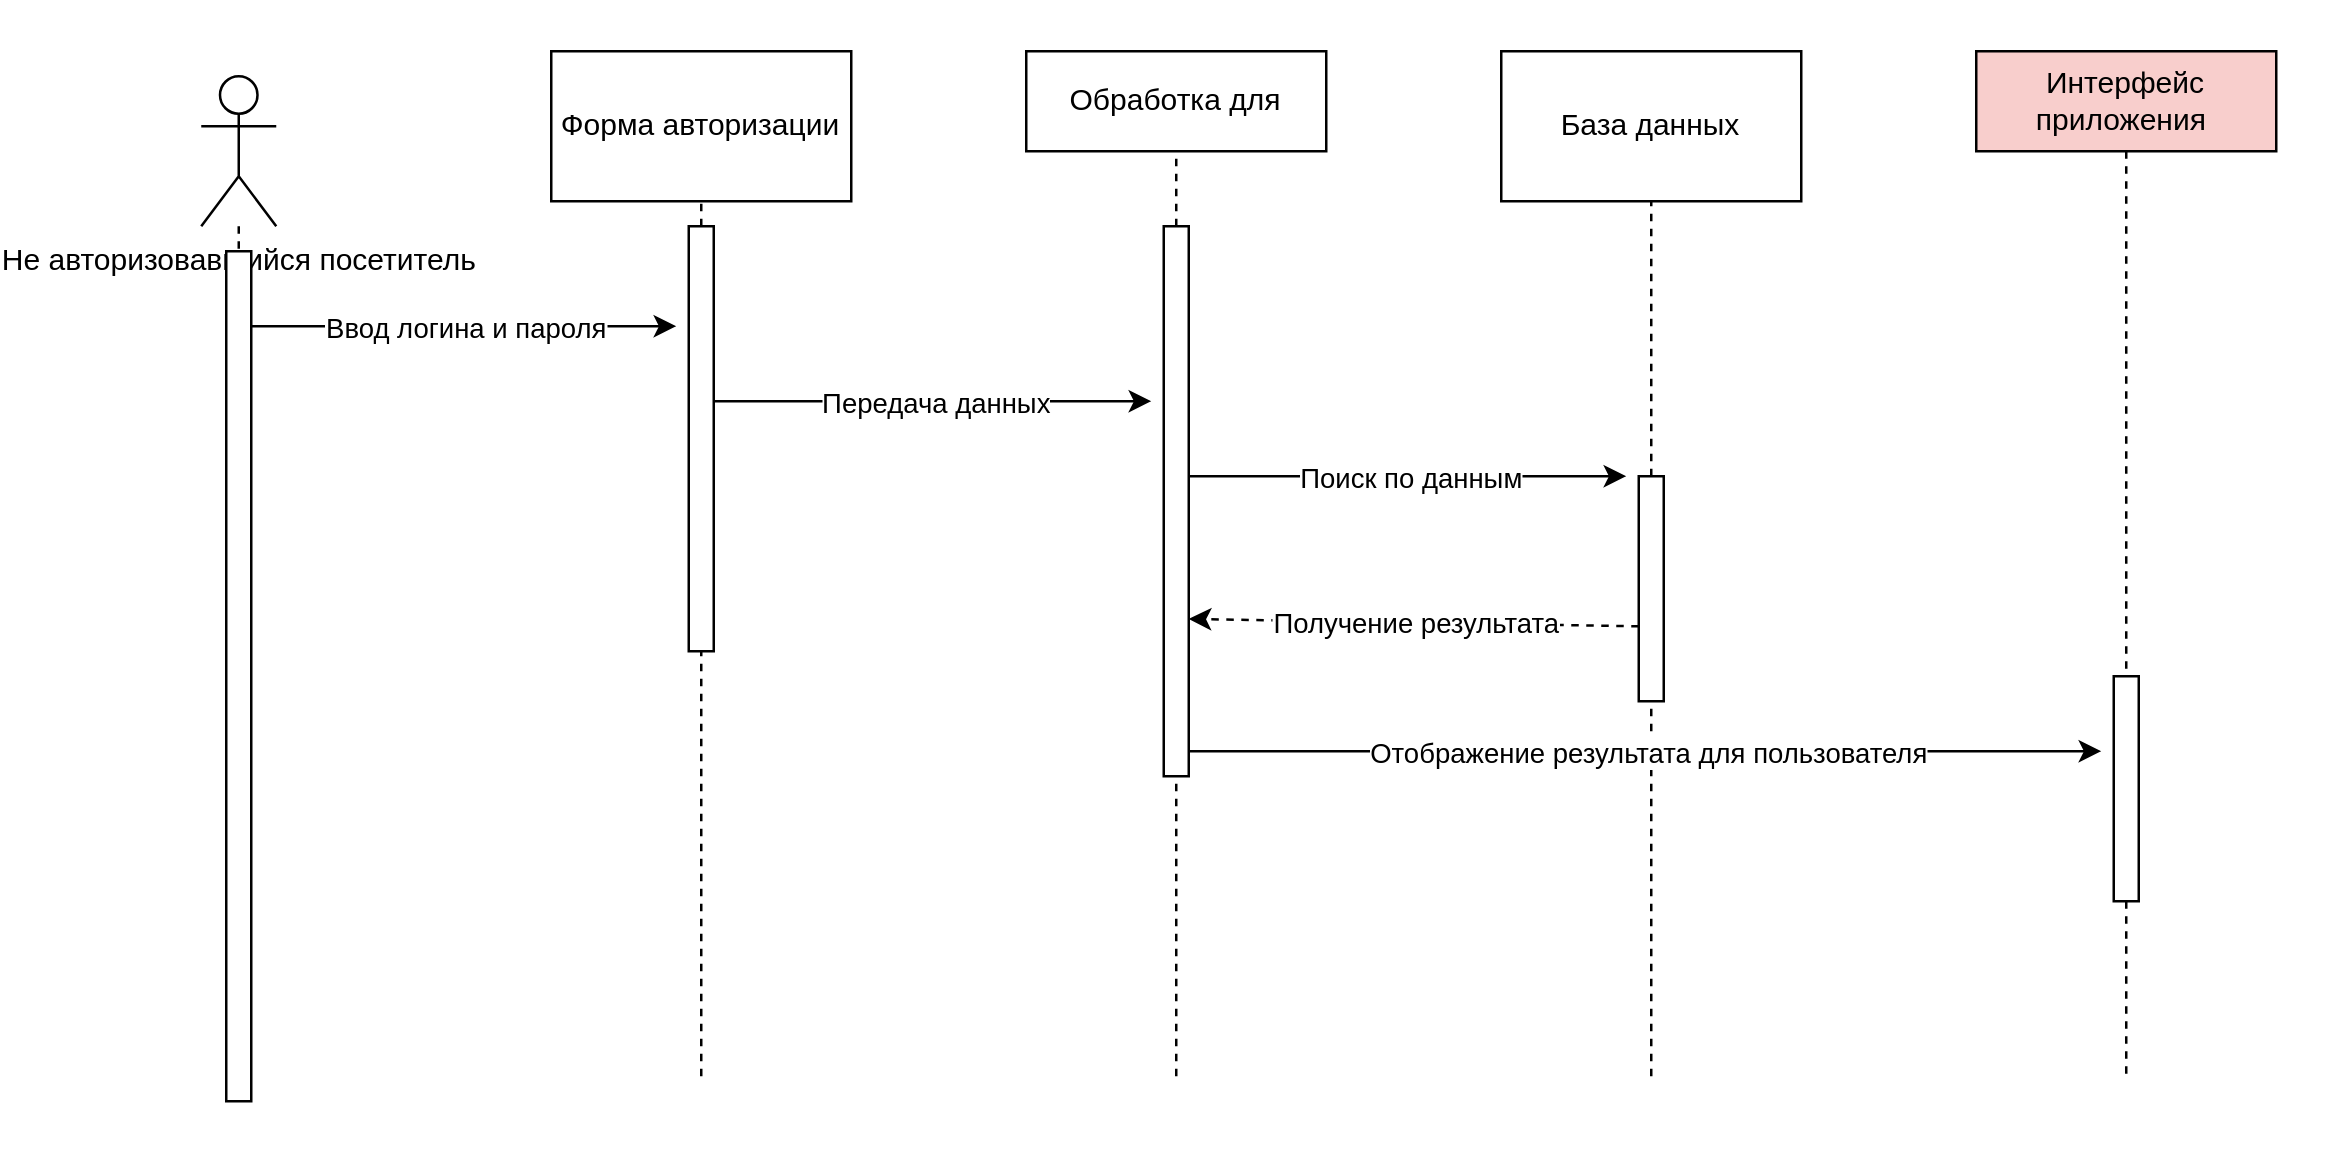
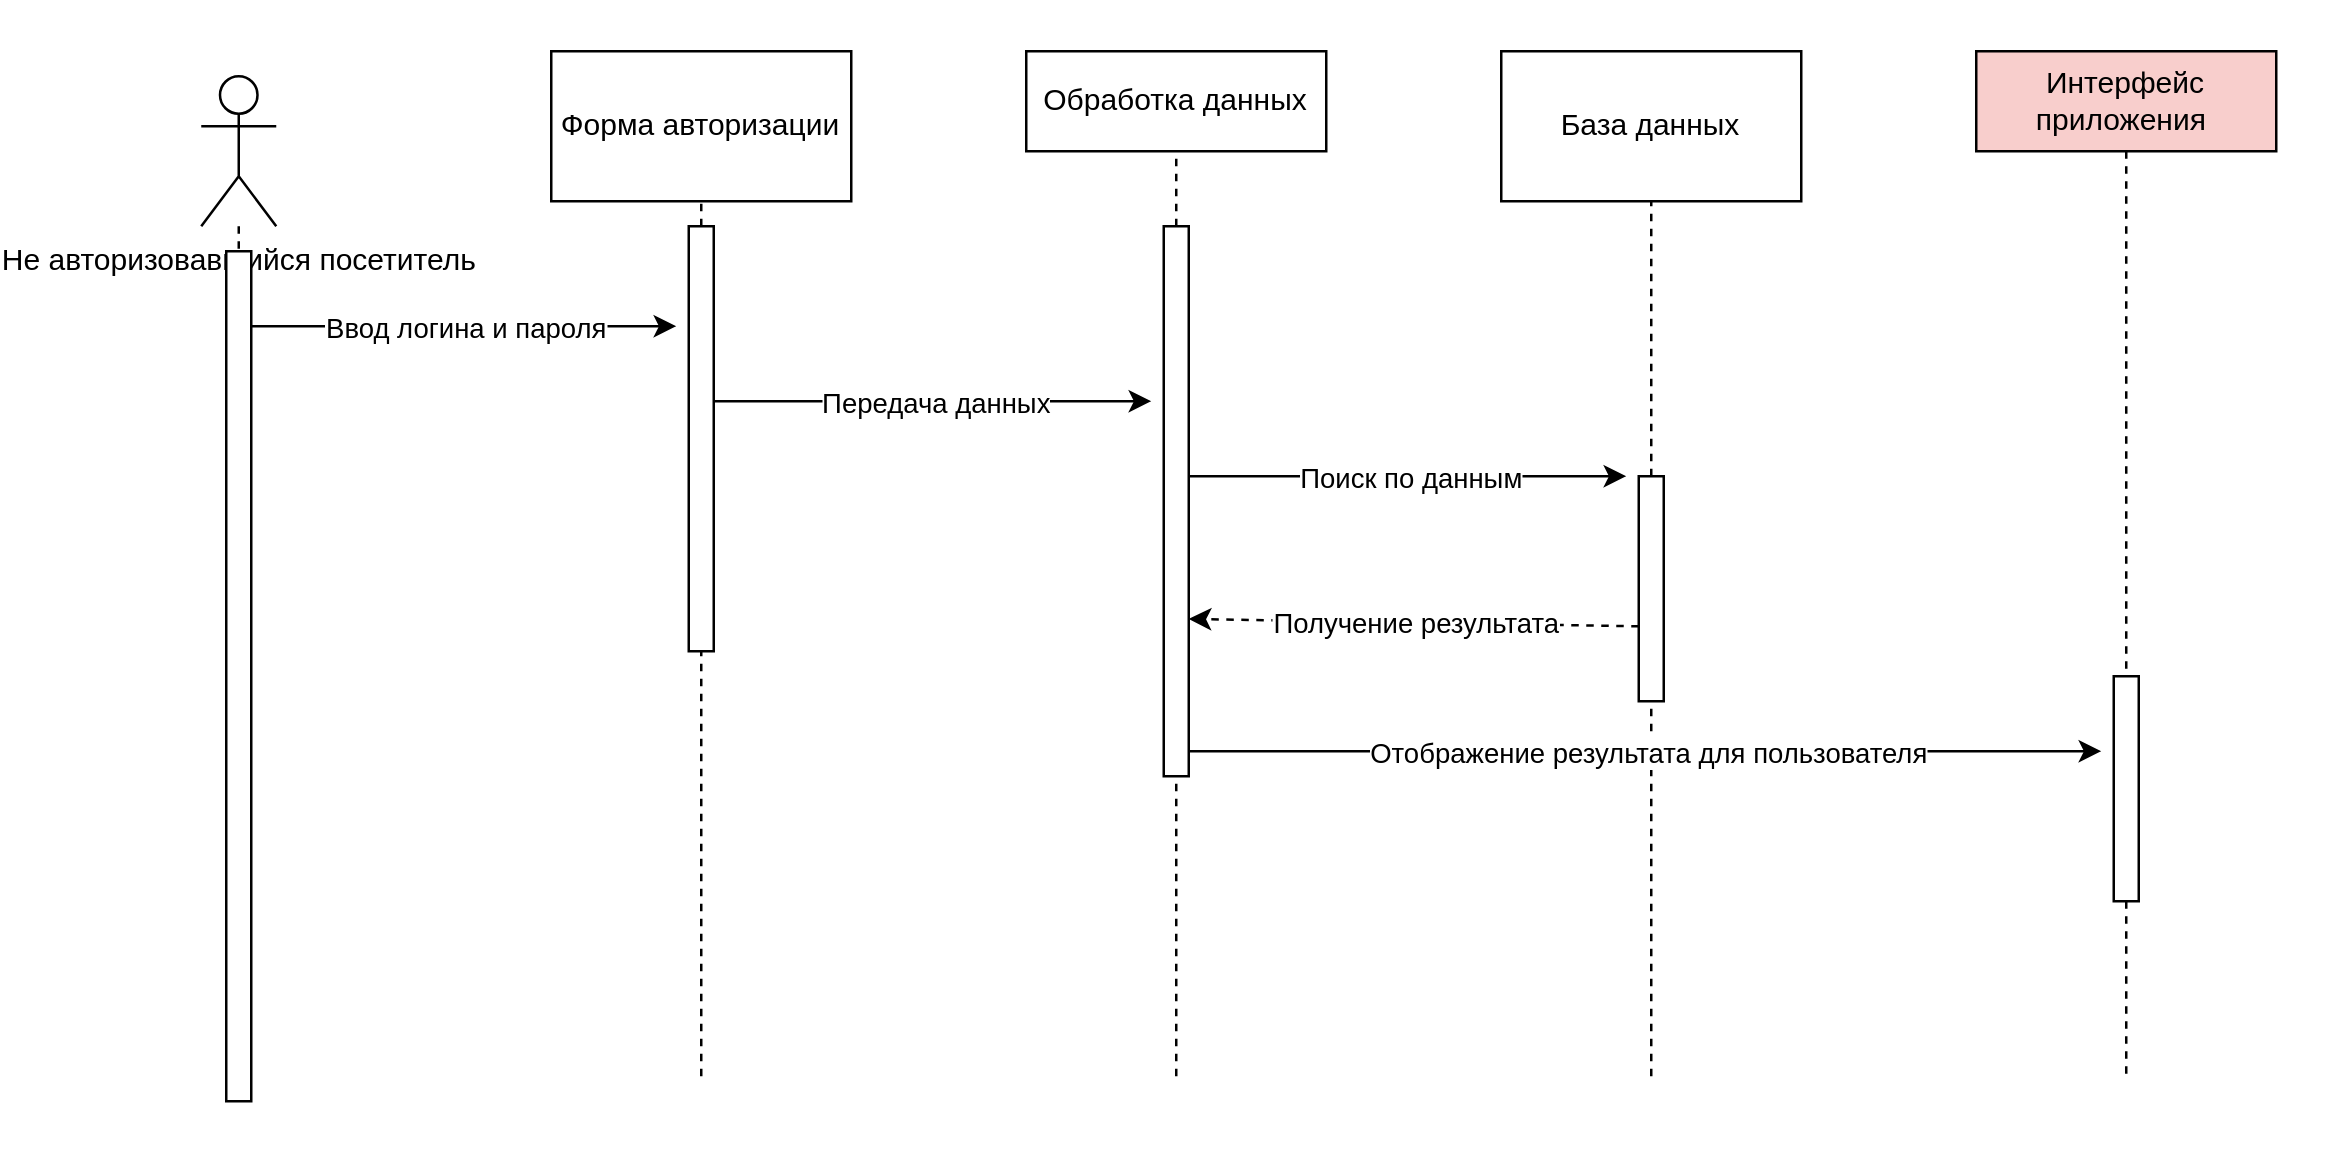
node "Обработка для": label "Обработка для" -> "Обработка данных"
